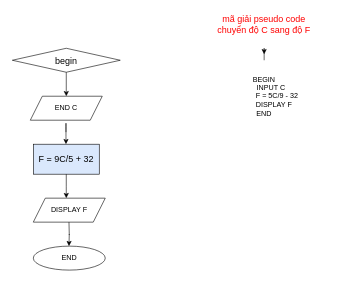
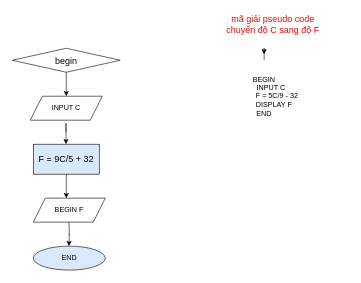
node "mã giải pseudo code chuyển độ C sang độ F": moved (264, 24) -> (273, 24)
node "END C": label "END C" -> "INPUT C"
node "DISPLAY F": label "DISPLAY F" -> "BEGIN F"
node "END": fillcolor #ffffff -> #dae8fc
